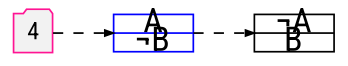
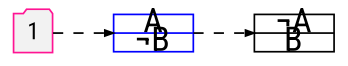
node "4": label "4" -> "1"
